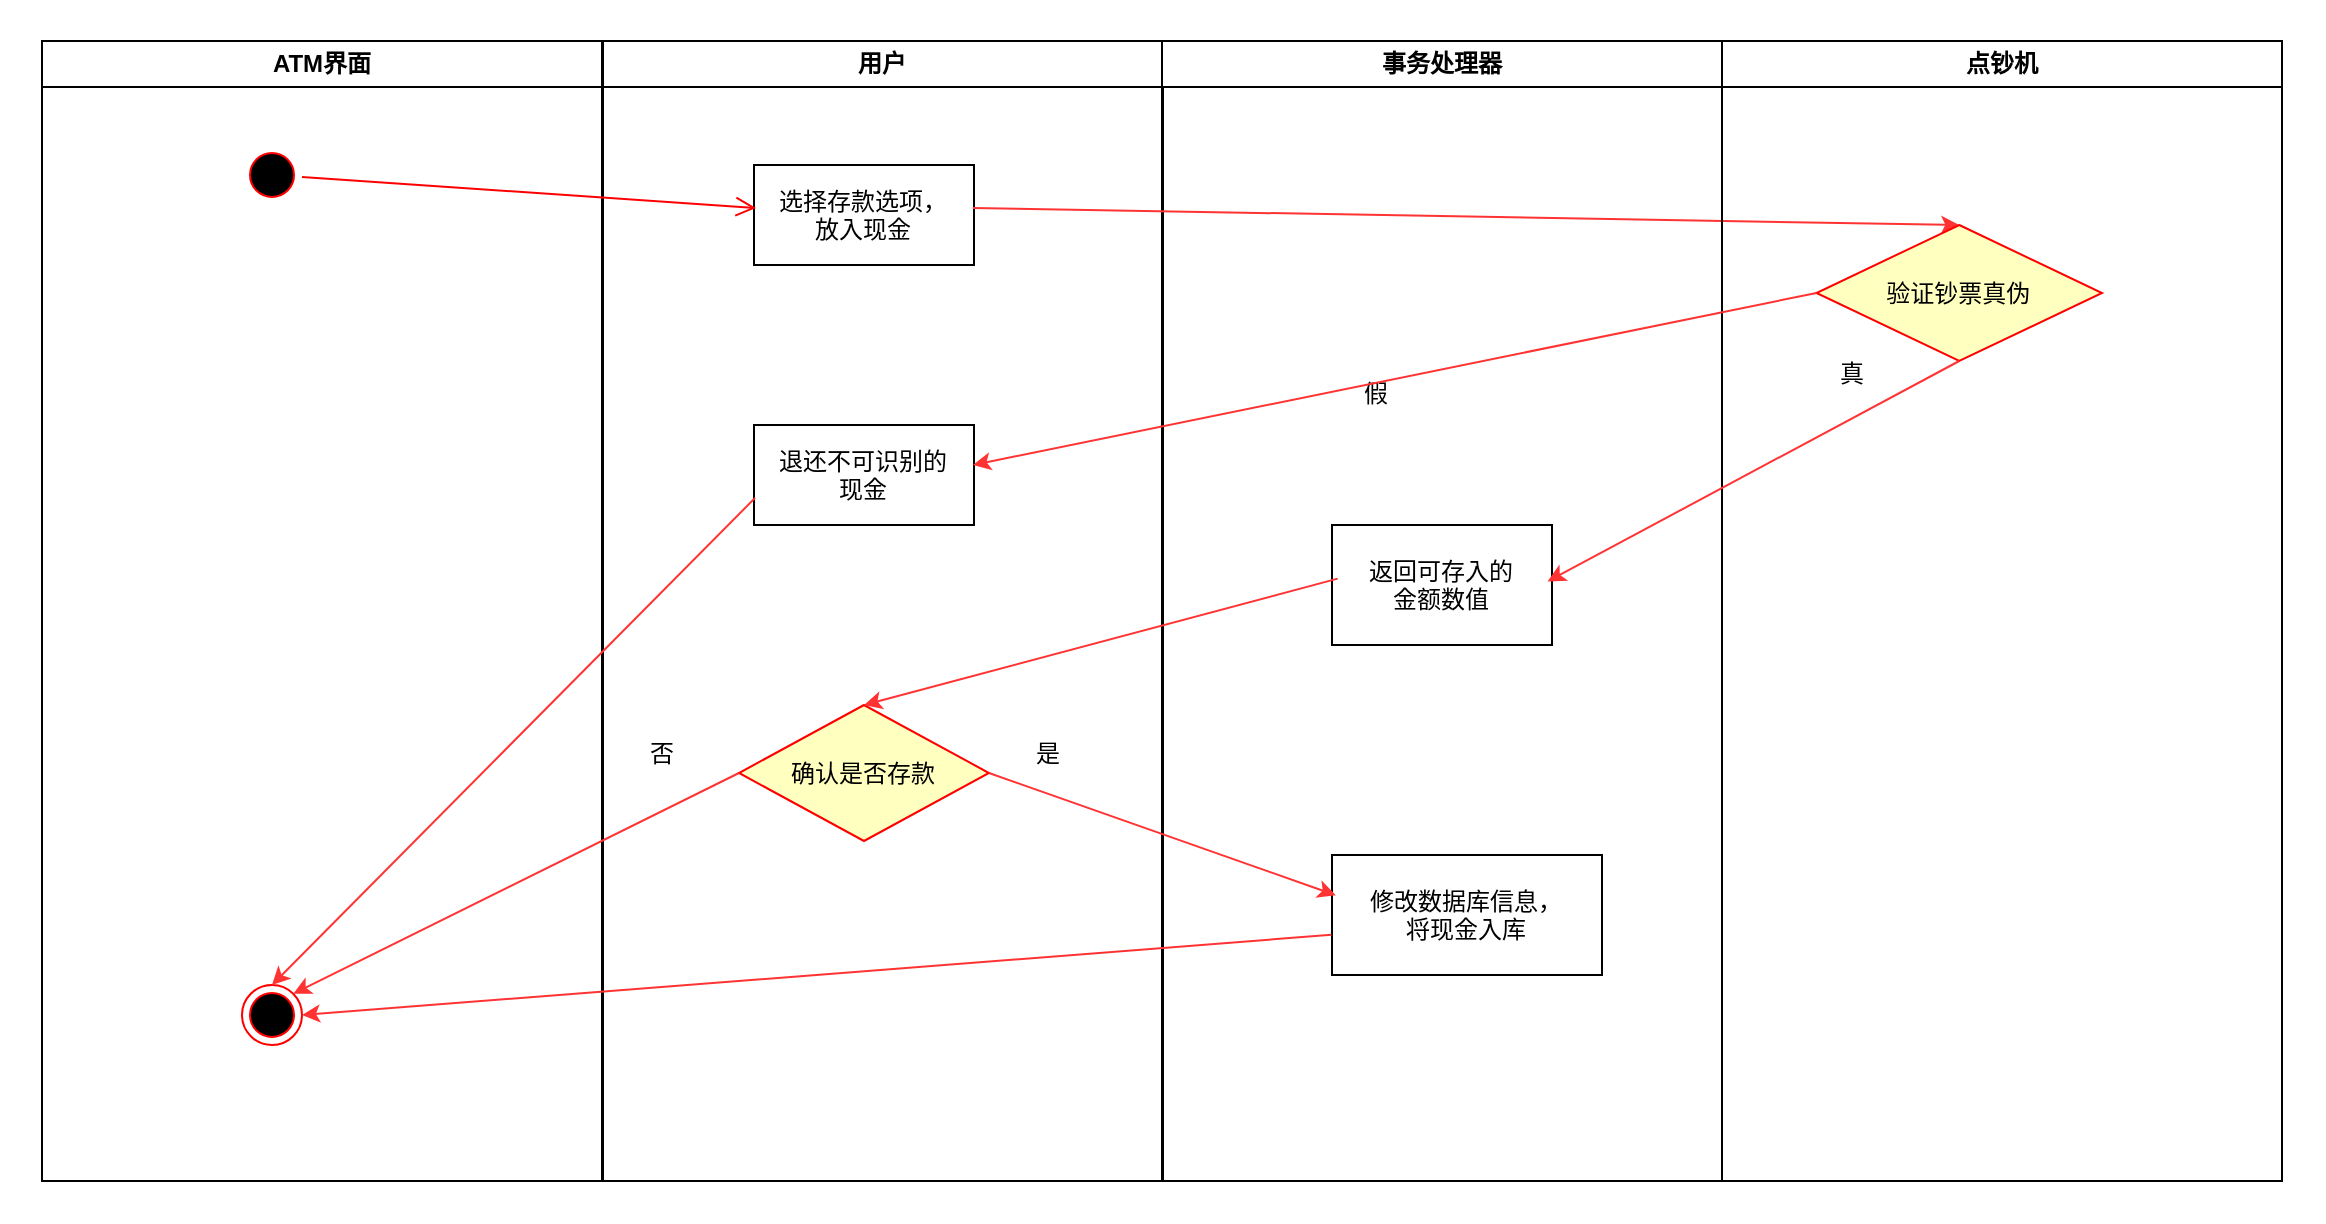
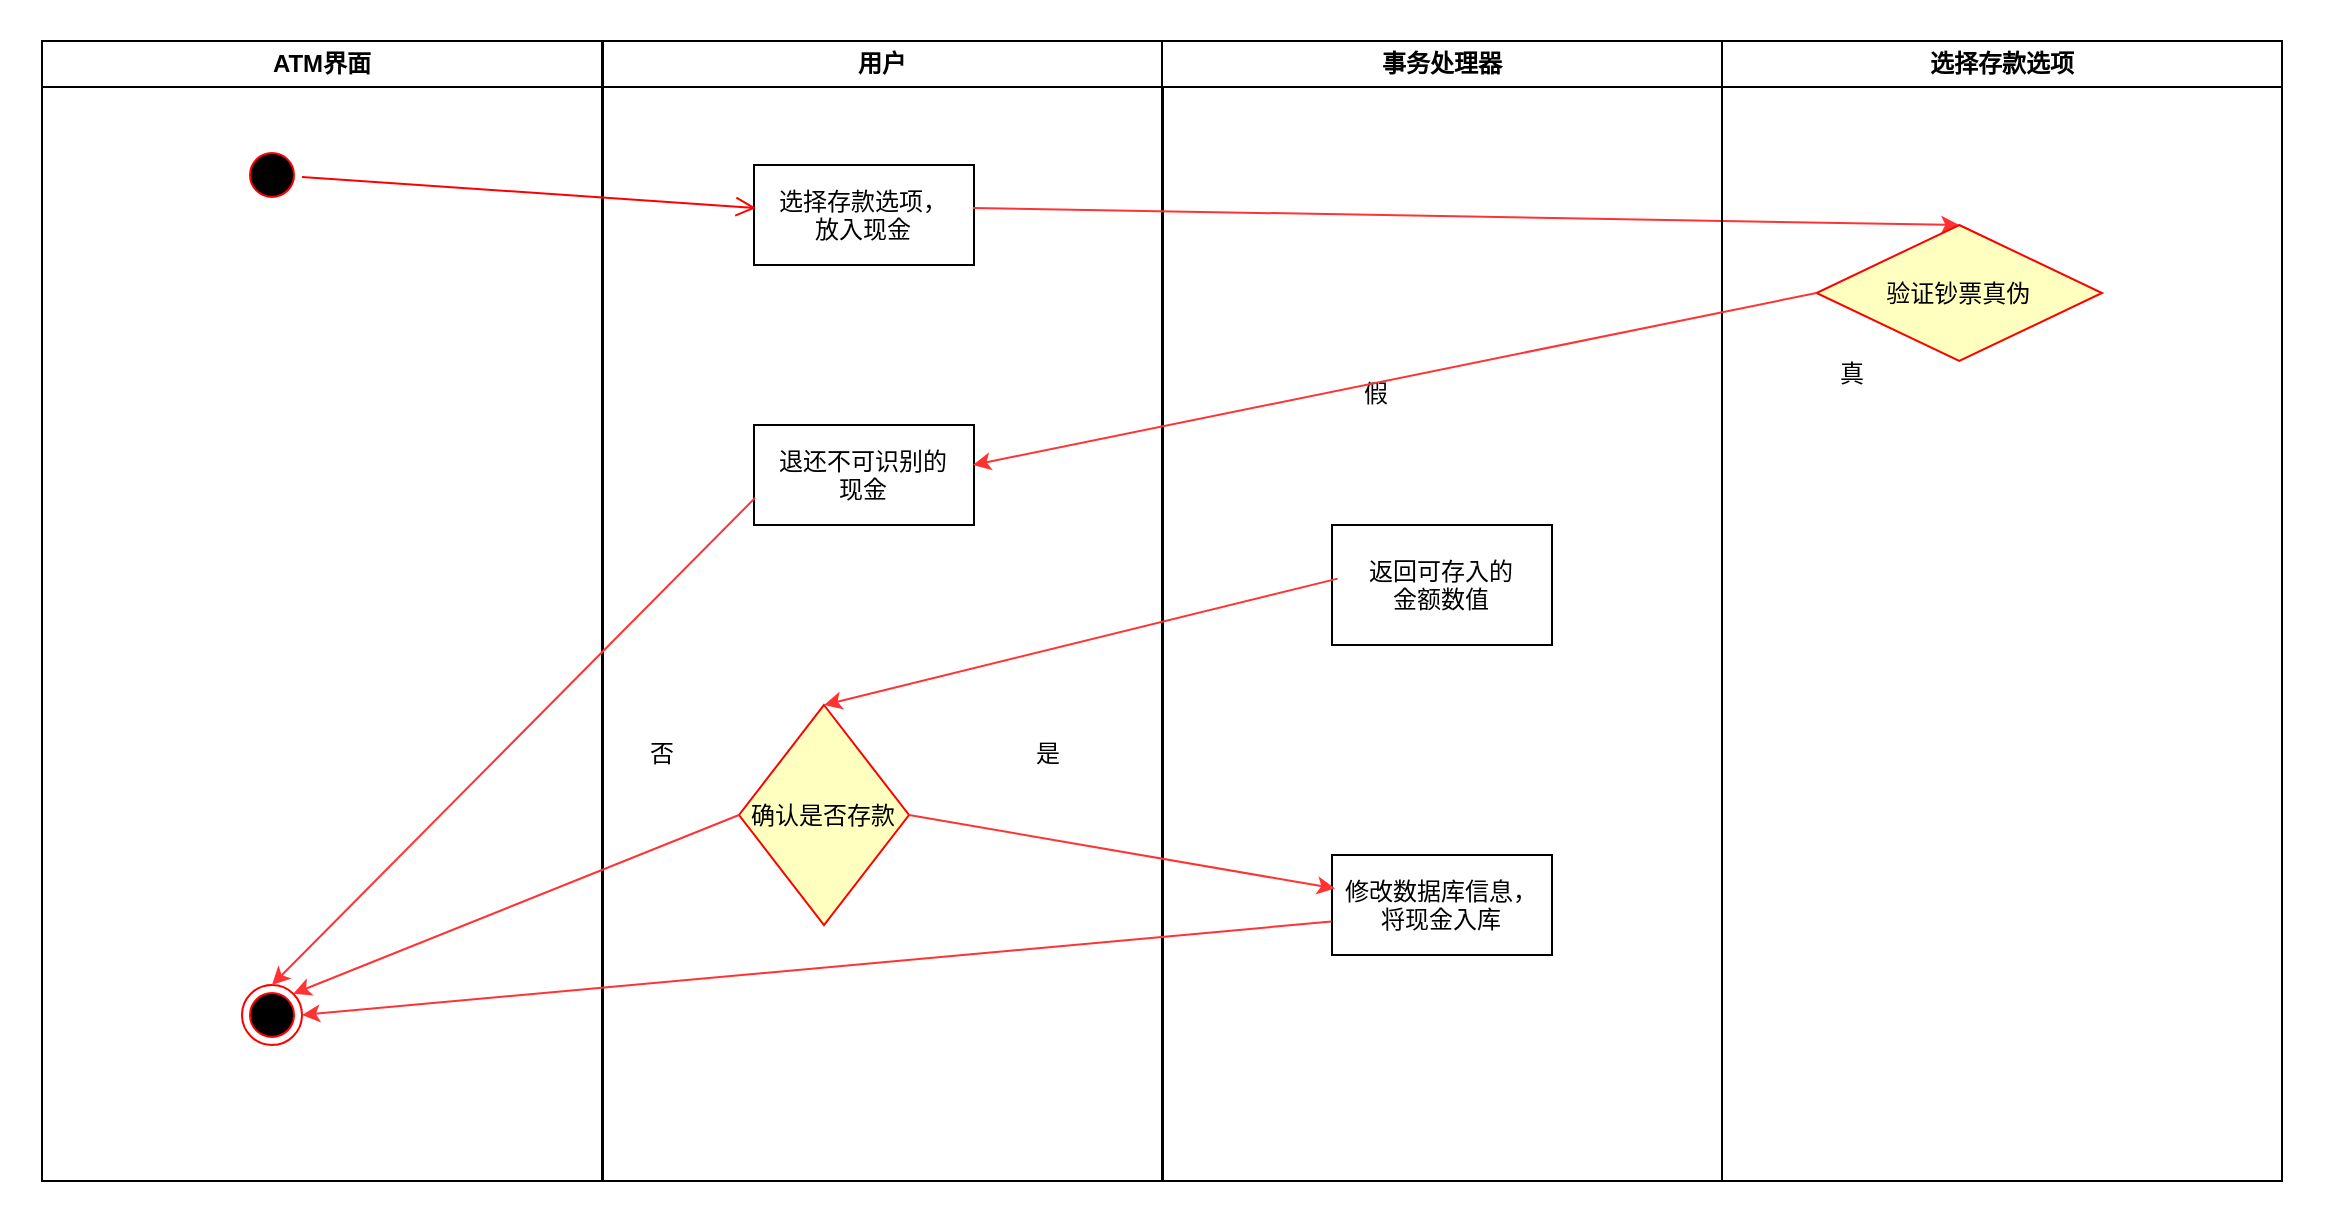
node "点钞机": label "点钞机" -> "选择存款选项"
edge "验证钞票真伪" -> "返回可存入的 金额数值": removed
node "确认是否存款": size 250x136 -> 170x220
node "修改数据库信息， 将现金入库": size 270x120 -> 220x100
